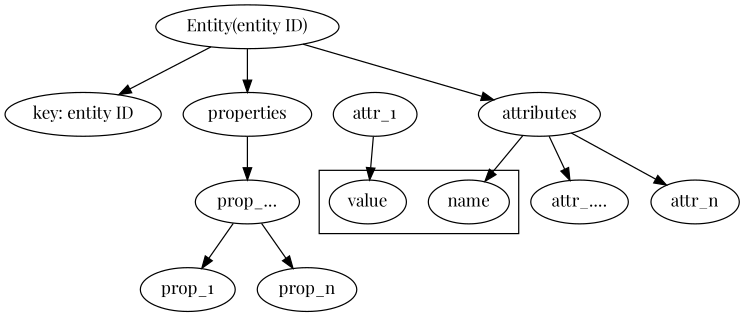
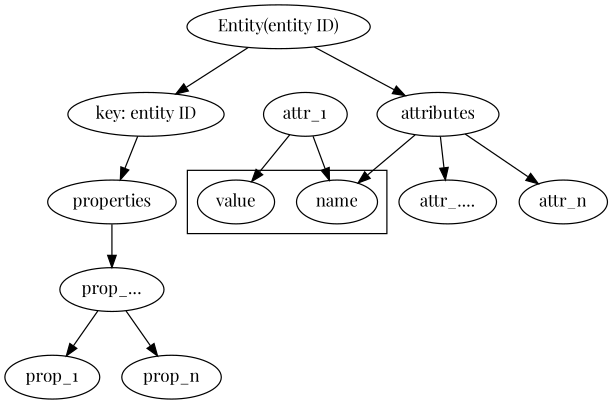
edge "Entity(entity ID)" -> "properties": now "key: entity ID" -> "properties"
edge "attr_1" -> "name": added
